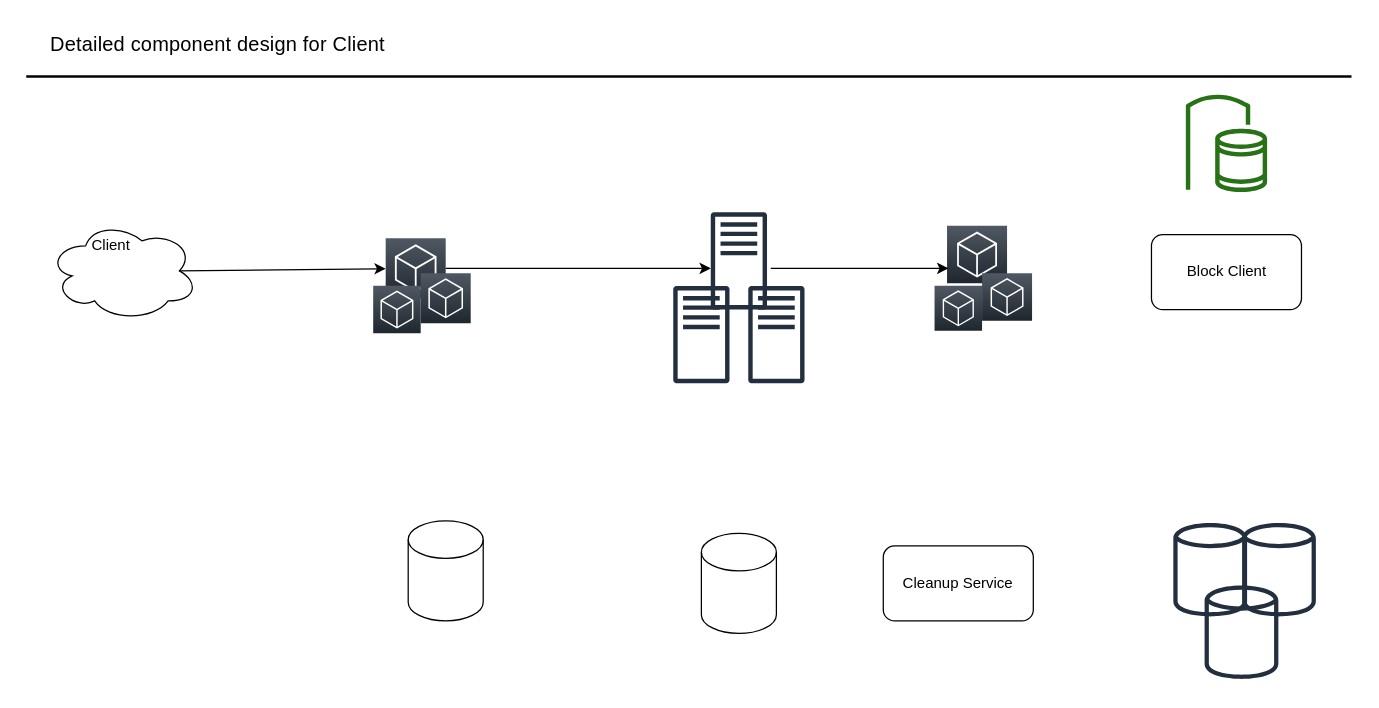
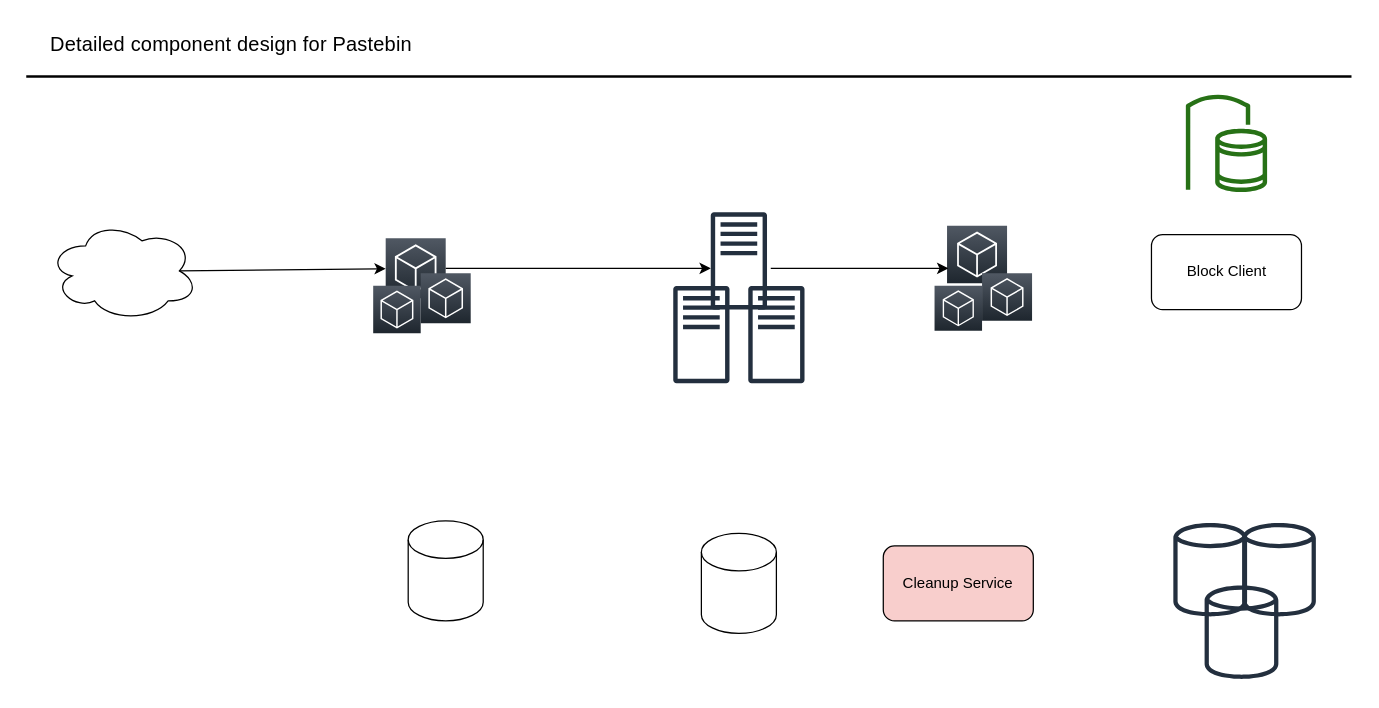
node "Detailed component design for Client": label "Detailed component design for Client" -> "Detailed component design for Pastebin"
node "Client": removed
node "Cleanup Service": fillcolor #ffffff -> #f8cecc
